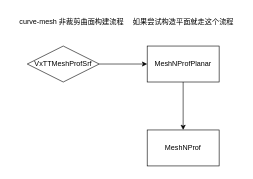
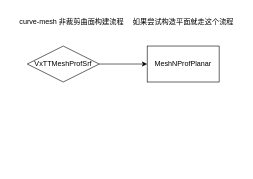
edge "MeshNProfPlanar" -> "MeshNProf": removed
node "MeshNProf": removed
